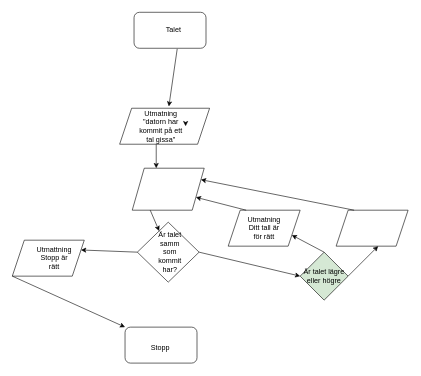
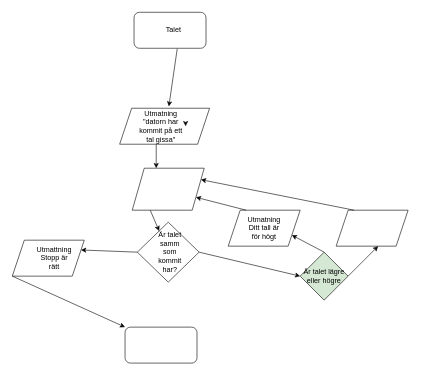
node "Utmatning Ditt tall är för rätt": label "Utmatning Ditt tall är för rätt" -> "Utmatning Ditt tall är för högt"
node "Stopp": removed
